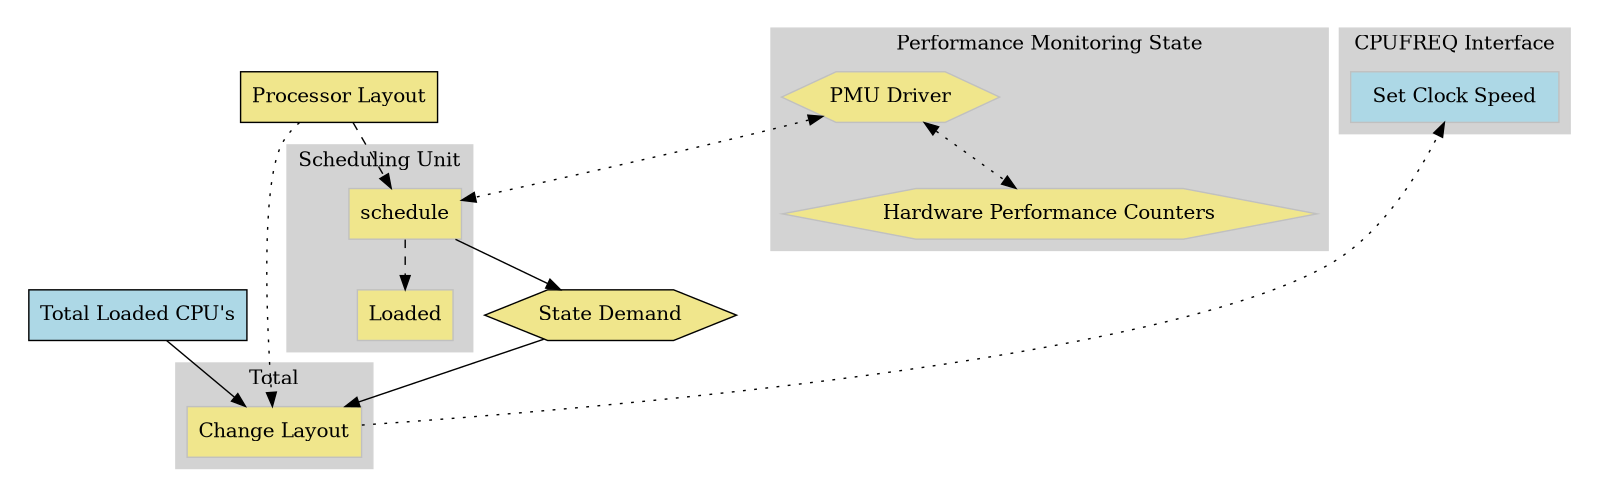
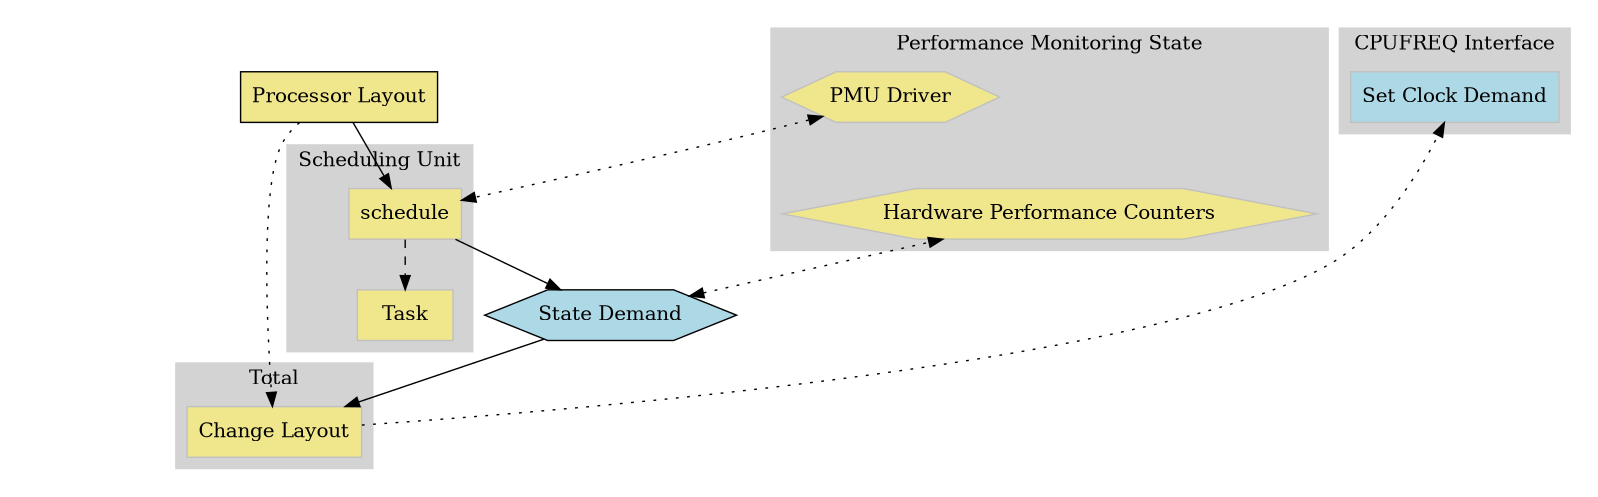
node "Set Clock Speed": label "Set Clock Speed" -> "Set Clock Demand"
edge "Processor Layout" -> "schedule": style dashed -> solid
edge "PMU Driver" -- "Hardware Performance Counters": now "State Demand" -- "Hardware Performance Counters"
node "Total Loaded CPU's": removed
node "Loaded": label "Loaded" -> "Task"
node "State Demand": fillcolor khaki -> lightblue
